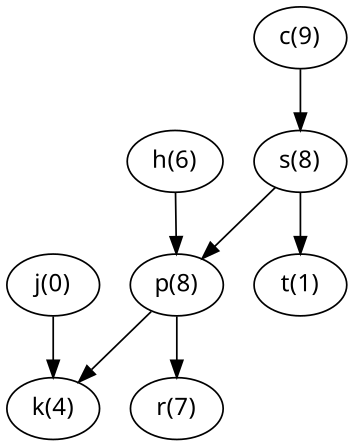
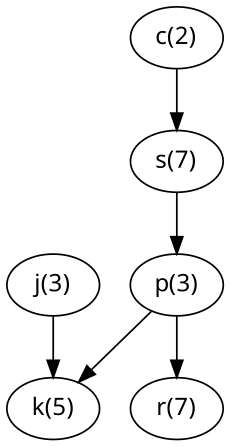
node "c(9)": label "c(9)" -> "c(2)"
node "h(6)": removed
node "s(8)": label "s(8)" -> "s(7)"
node "j(0)": label "j(0)" -> "j(3)"
node "p(8)": label "p(8)" -> "p(3)"
node "t(1)": removed
node "k(4)": label "k(4)" -> "k(5)"
